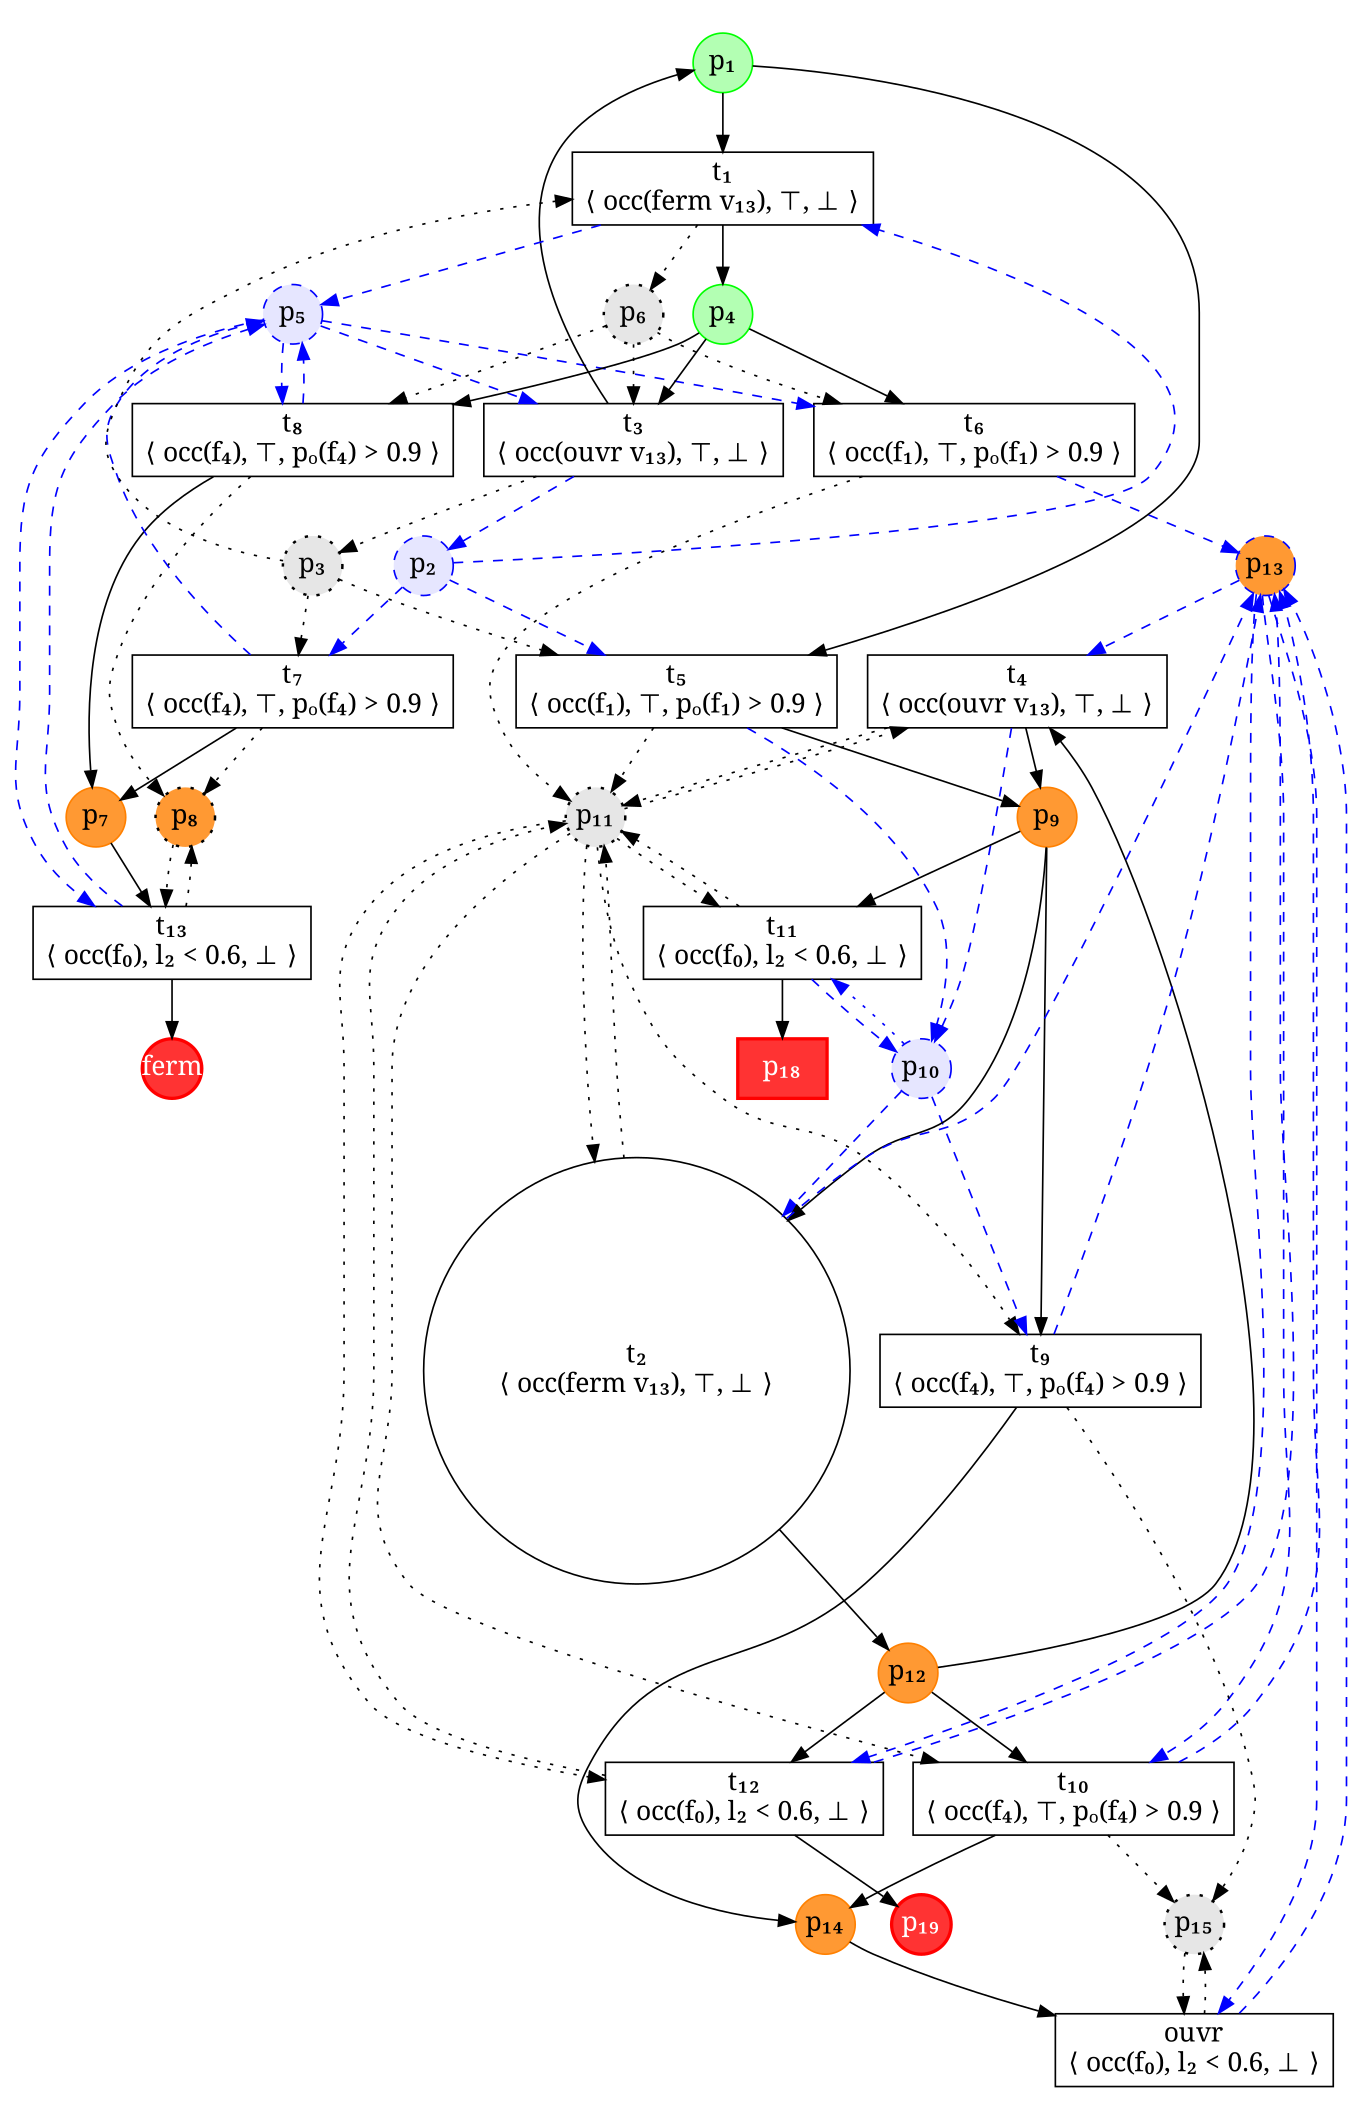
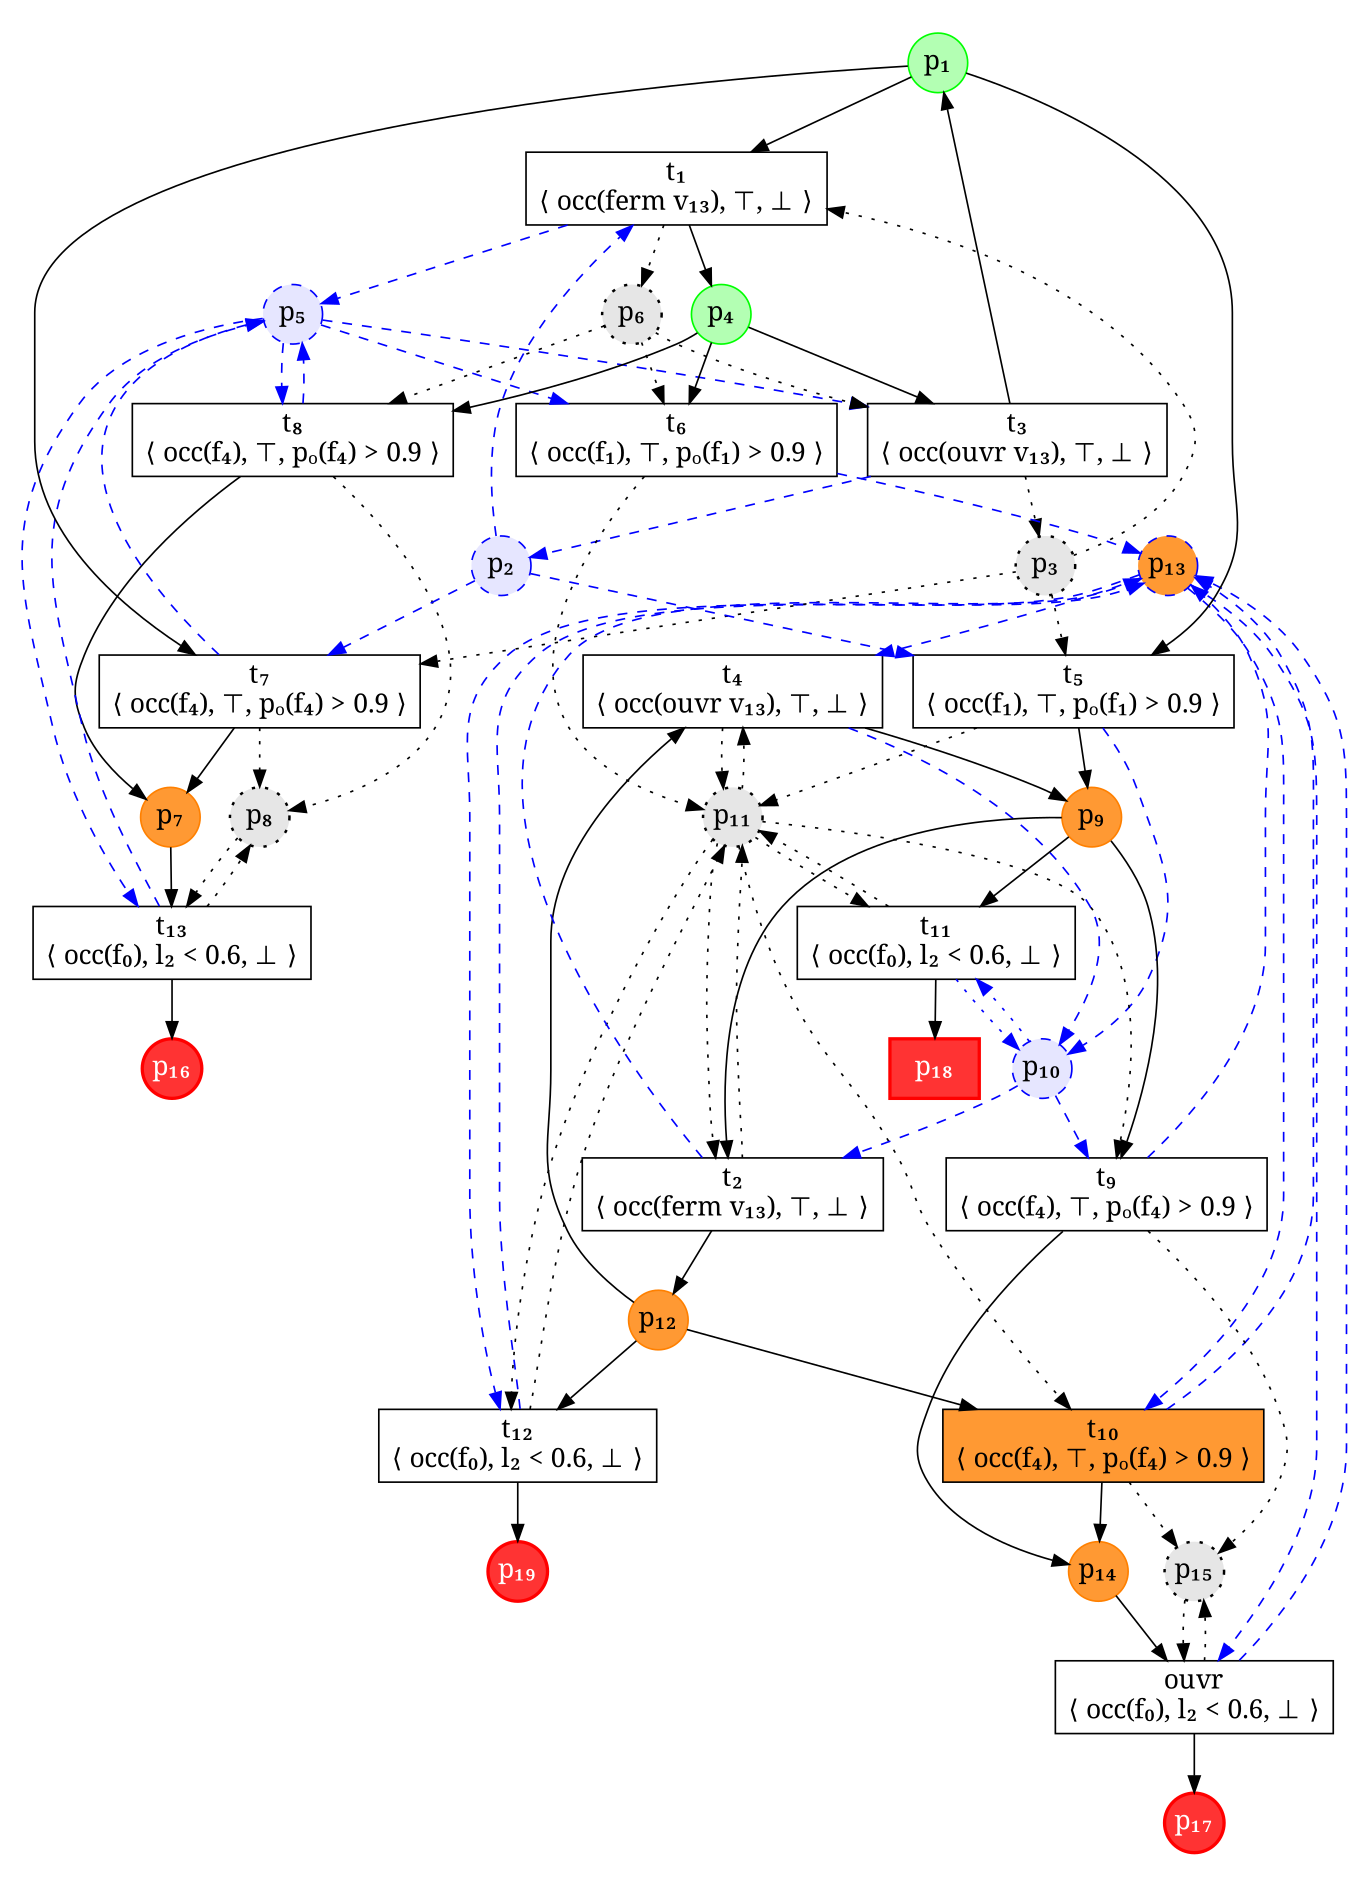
edge "p₁" -> "t₇ ⟨ occ(f₄), ⊤, pₒ(f₄) > 0.9 ⟩": added
node "p₈": fillcolor #ff9933 -> #e6e6e6
edge "t₁₁ ⟨ occ(f₀), l₂ < 0.6, ⊥ ⟩" -> "p₁₀": style dashed -> dotted
node "ferm": label "ferm" -> "p₁₆"
node "t₂ ⟨ occ(ferm v₁₃), ⊤, ⊥ ⟩": shape circle -> box
node "t₁₀ ⟨ occ(f₄), ⊤, pₒ(f₄) > 0.9 ⟩": fillcolor #ffffff -> #ff9933
node "p₁₇": added
